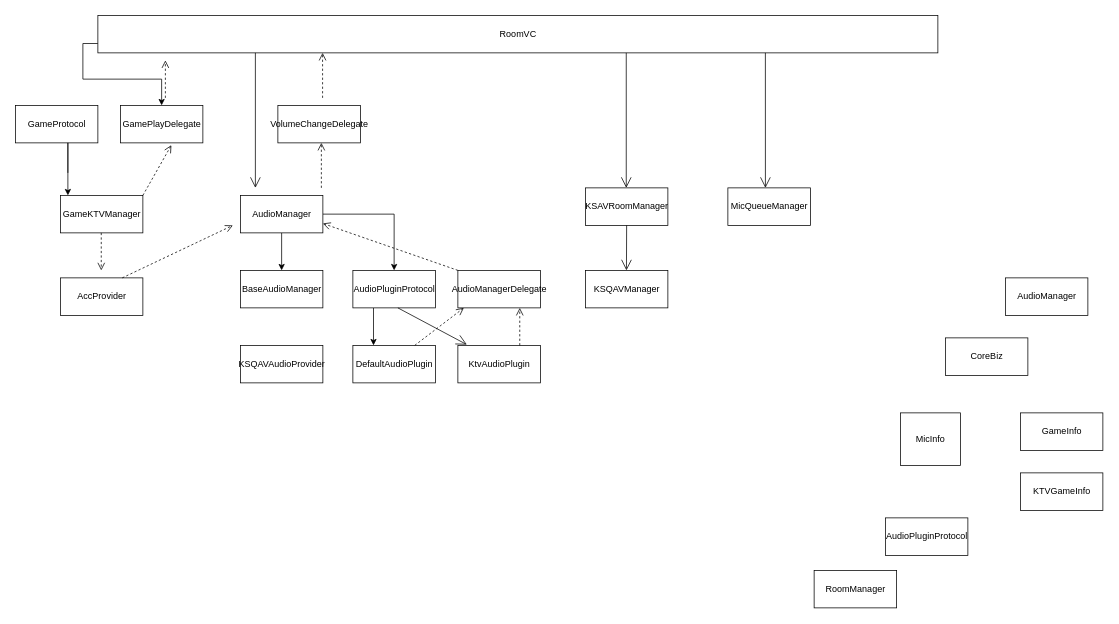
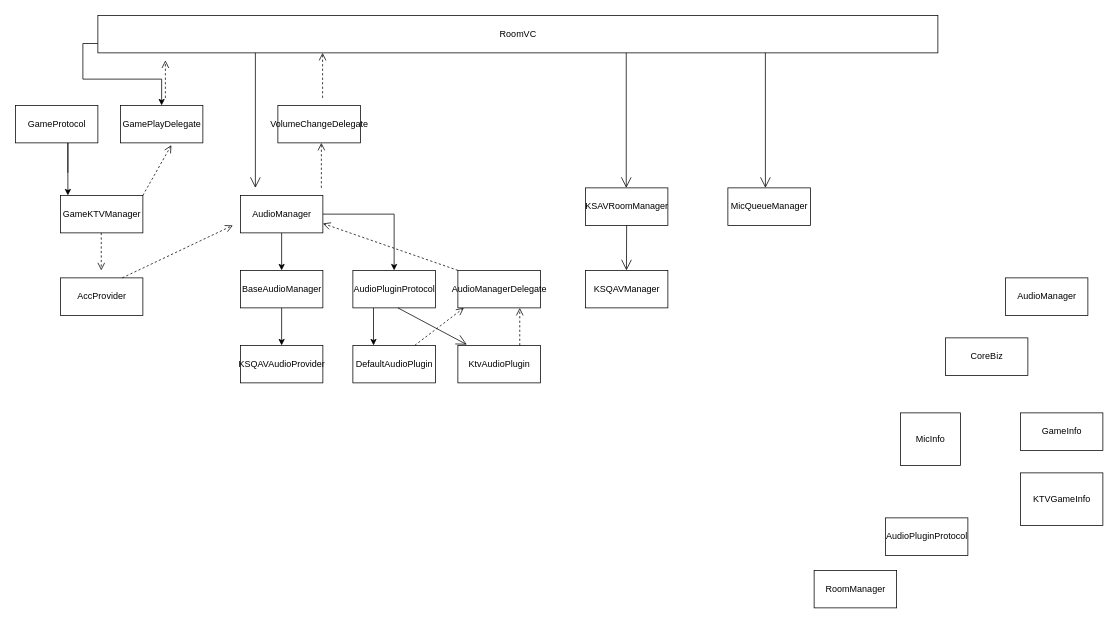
edge "BaseAudioManager" -> "KSQAVAudioProvider": added
node "KTVGameInfo": size 83x38 -> 83x53
